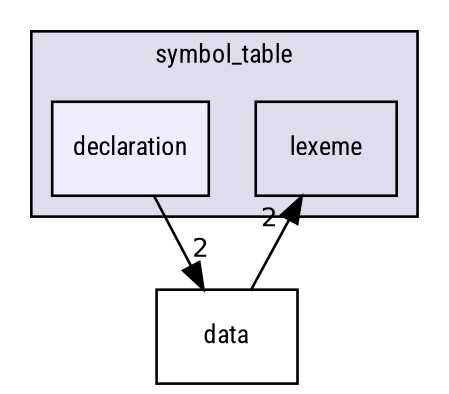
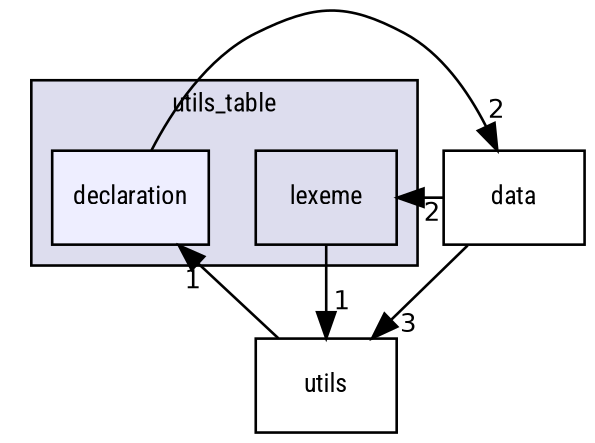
cluster "symbol_table": label "symbol_table" -> "utils_table"
node "utils": added
